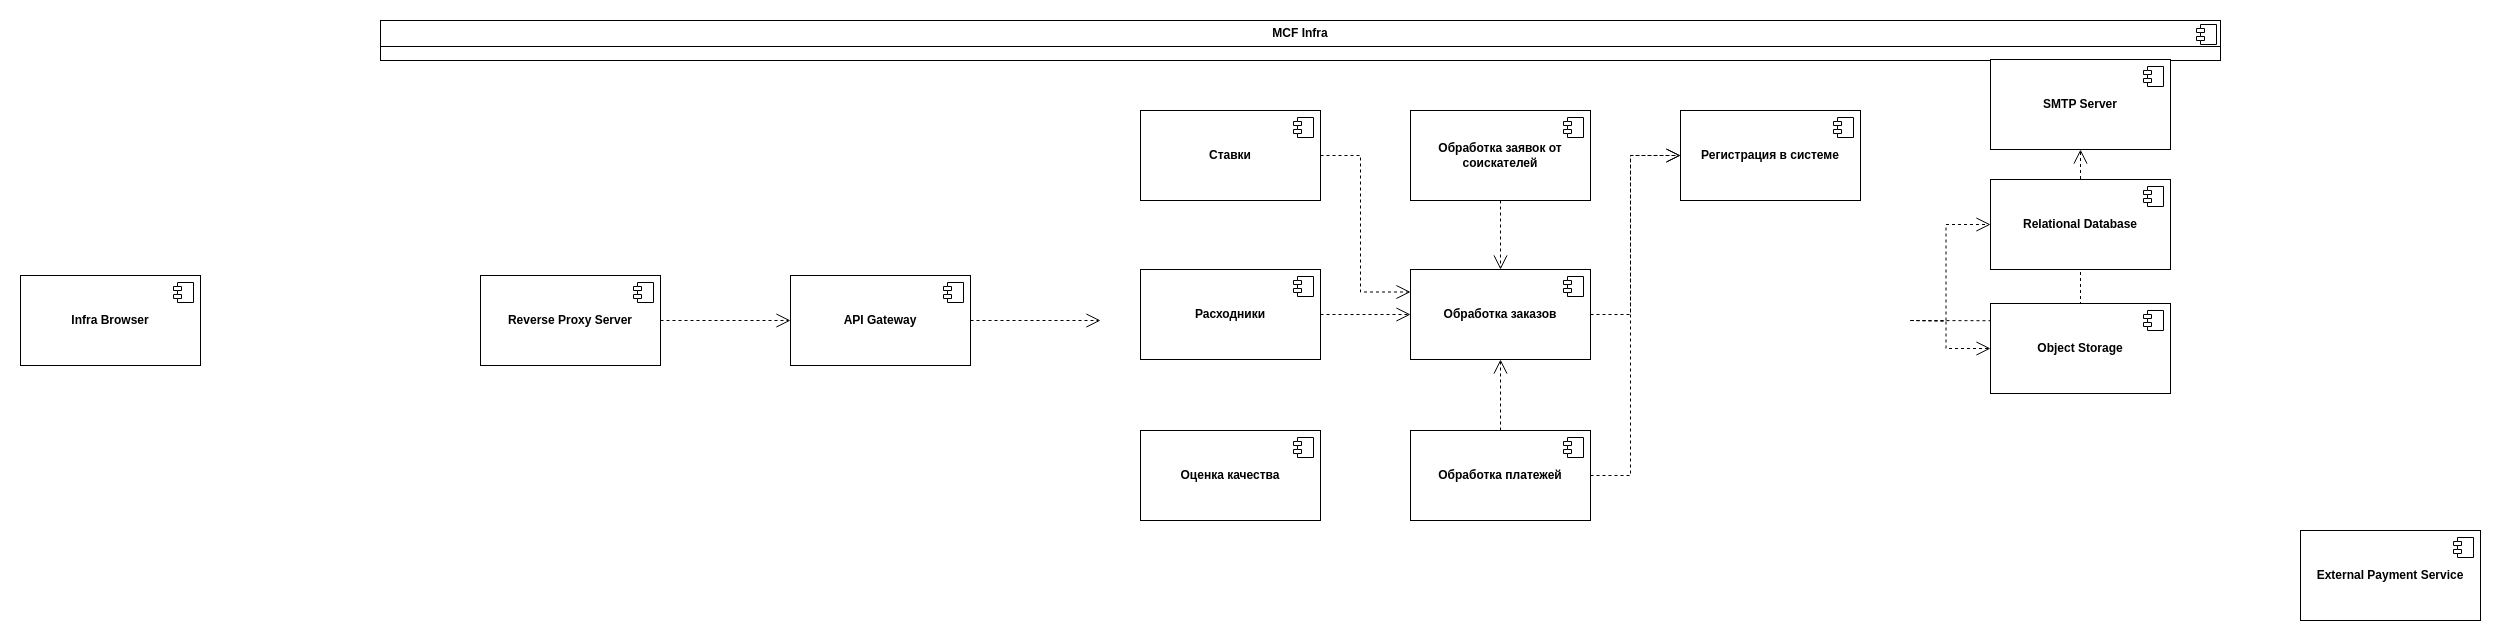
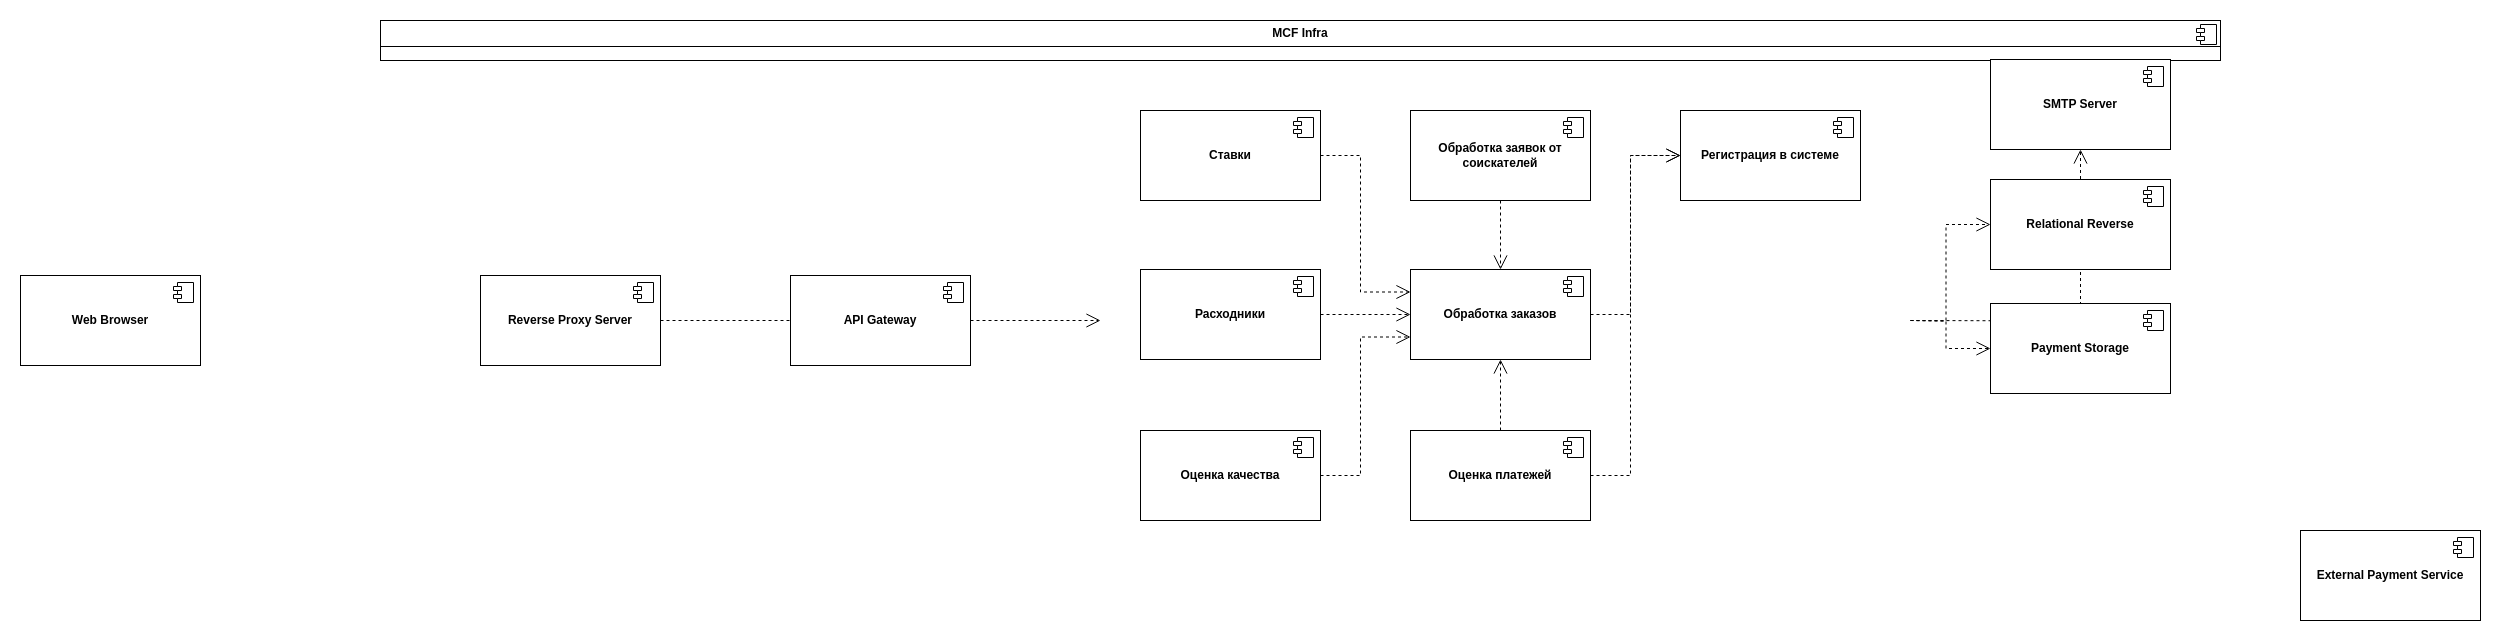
node "Relational Database": label "Relational Database" -> "Relational Reverse"
node "Infra Browser": label "Infra Browser" -> "Web Browser"
edge "Reverse Proxy Server" -> "API Gateway": arrowhead open -> none
node "Object Storage": label "Object Storage" -> "Payment Storage"
edge "Оценка качества" -> "Обработка заказов": added
node "Обработка платежей": label "Обработка платежей" -> "Оценка платежей"
